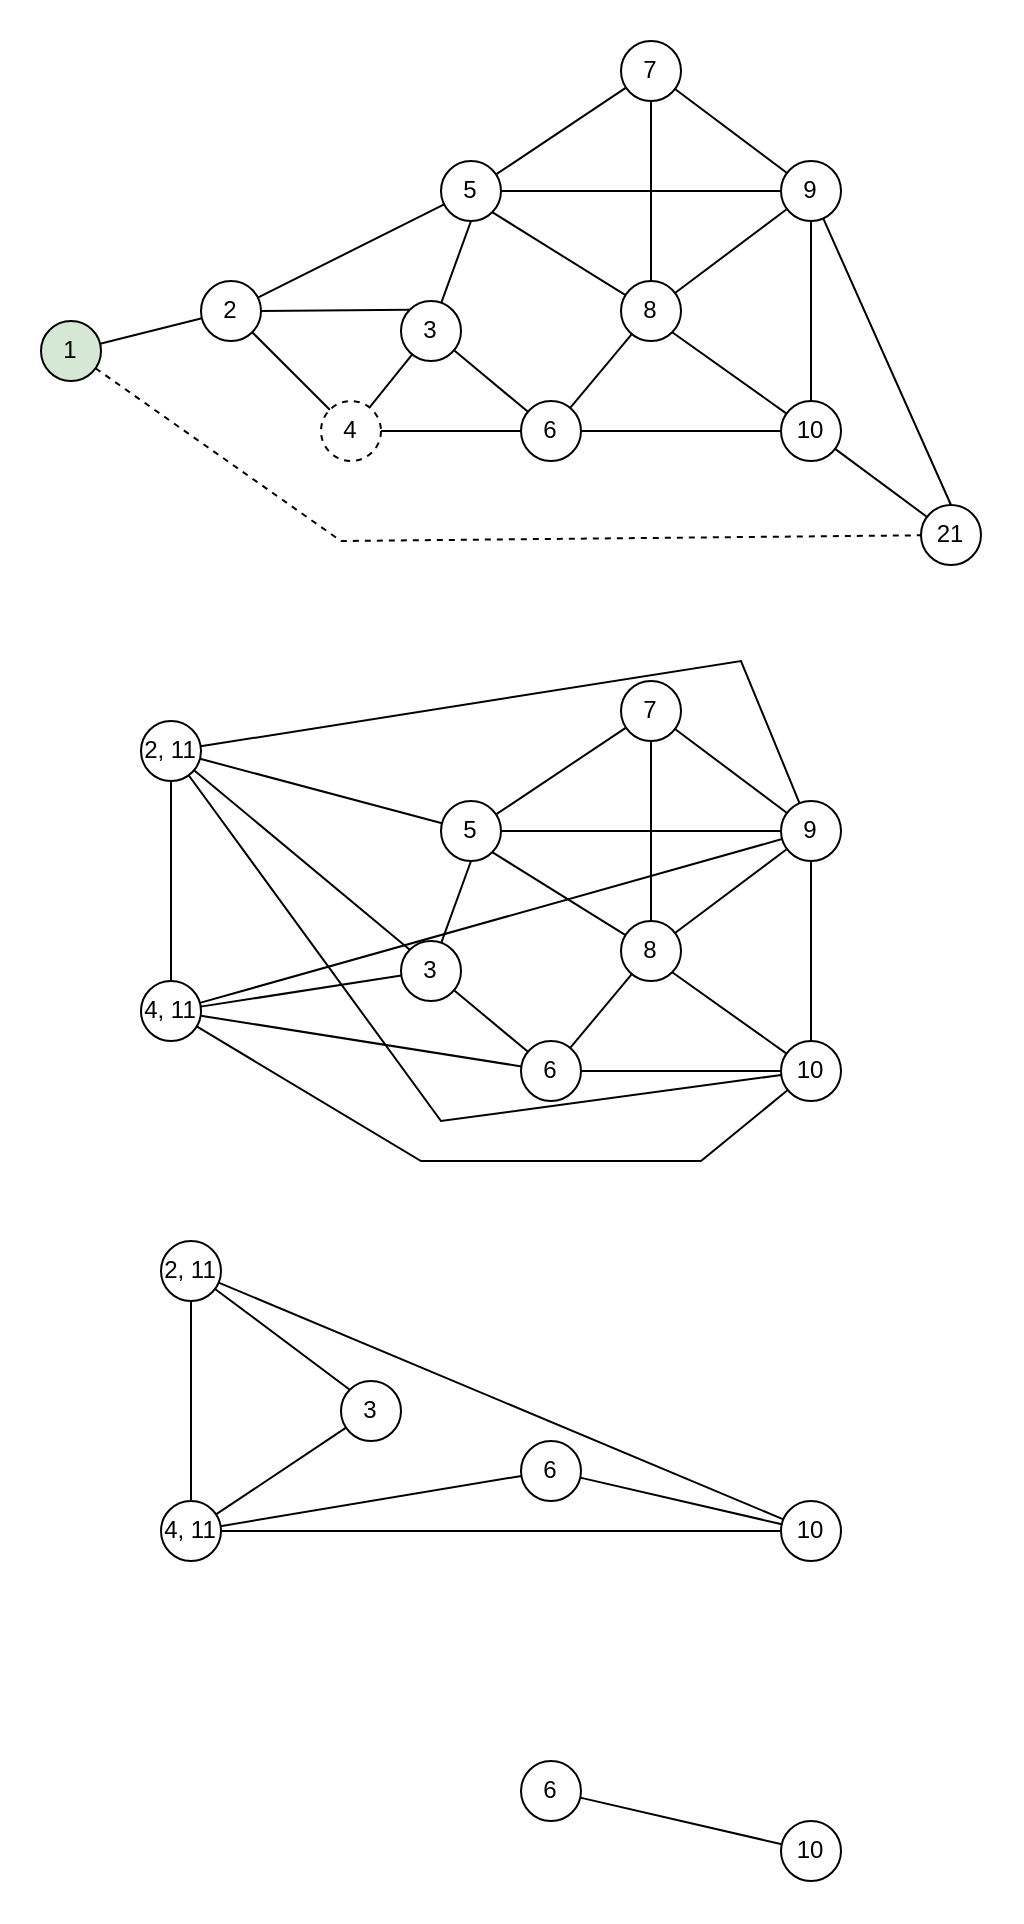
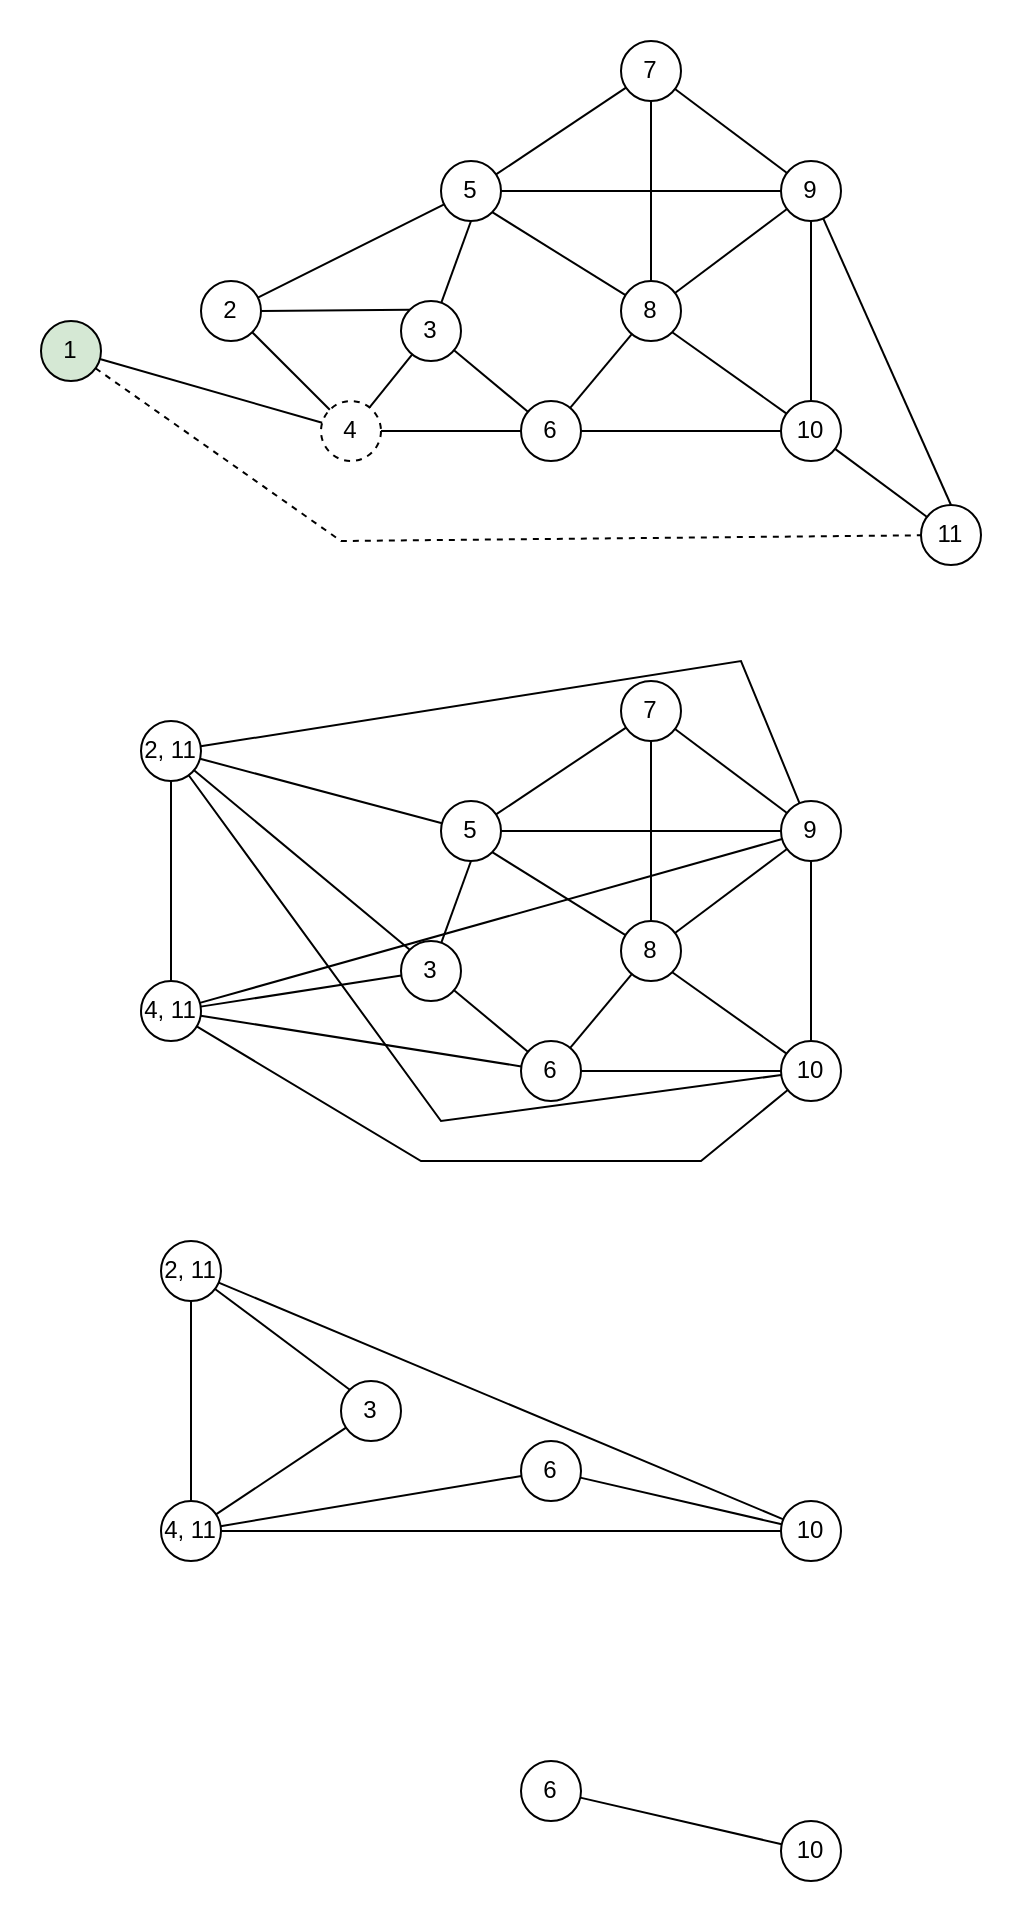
edge "2" -- "1": now "4" -- "1"
node "21": label "21" -> "11"
